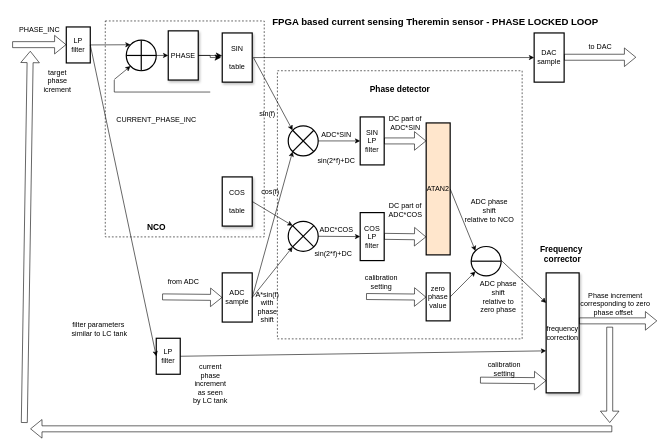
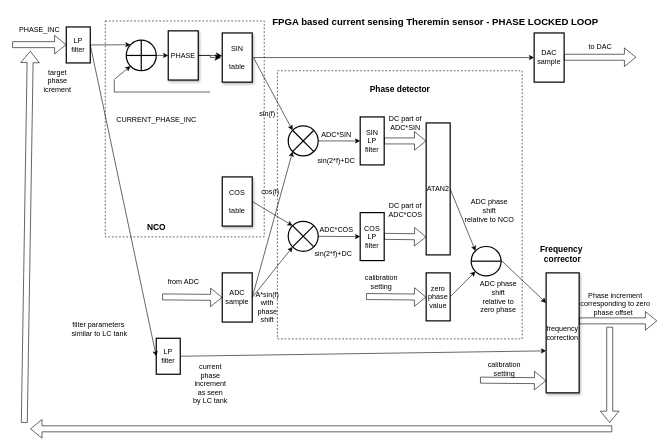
node "ATAN2": fillcolor #ffe6cc -> #ffffff
